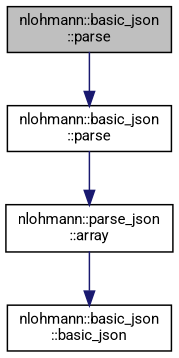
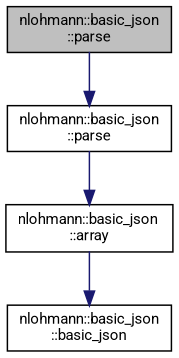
node "nlohmann::parse_json ::array": label "nlohmann::parse_json ::array" -> "nlohmann::basic_json ::array"
